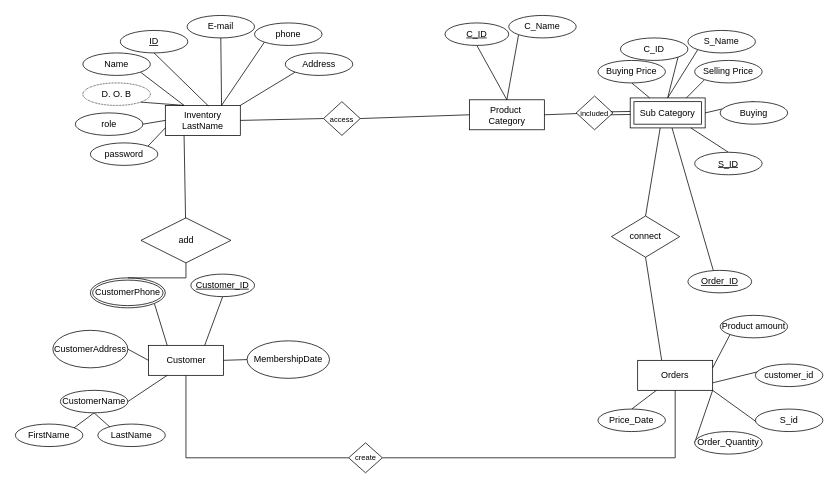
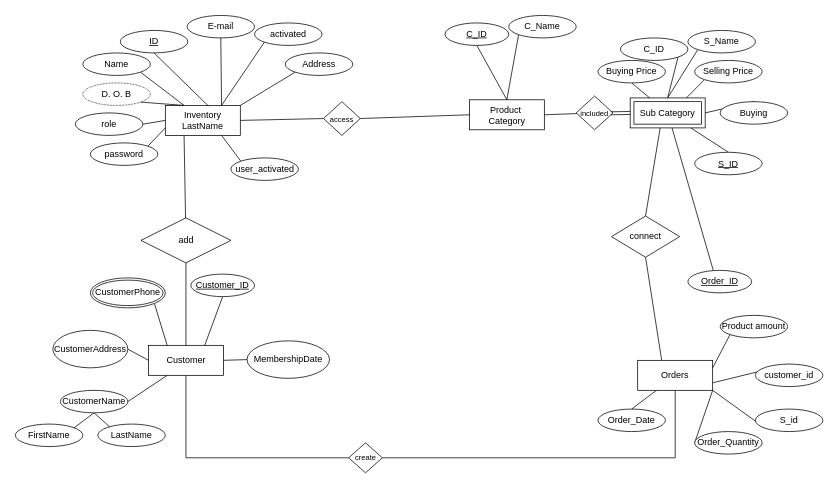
node "phone": label "phone" -> "activated"
edge "Inventory LastName" -- "user_activated": added
node "user_activated": added
edge "add" -- "CustomerPhone": now "add" -- "Customer"
node "Price_Date": label "Price_Date" -> "Order_Date"
